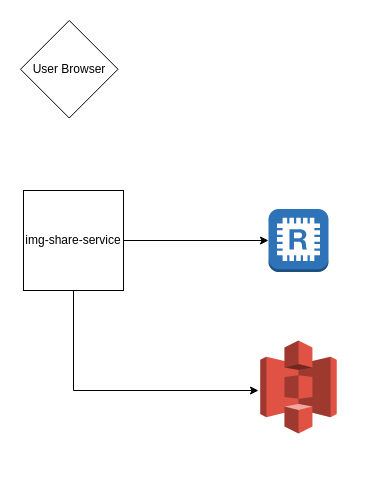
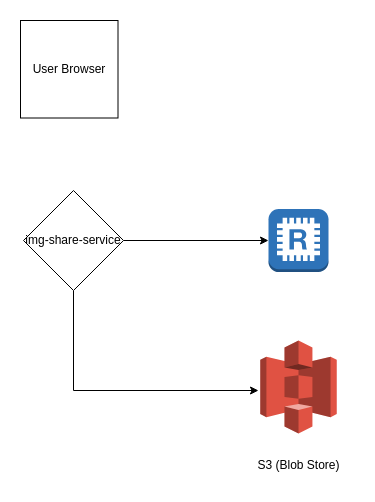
node "User Browser": shape diamond -> rectangle
node "img-share-service": shape rectangle -> diamond
node "S3 (Blob Store)": added
